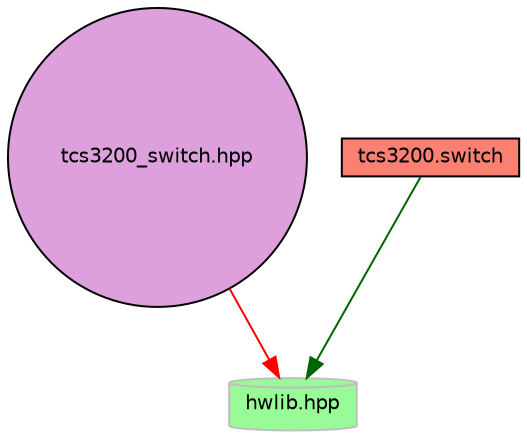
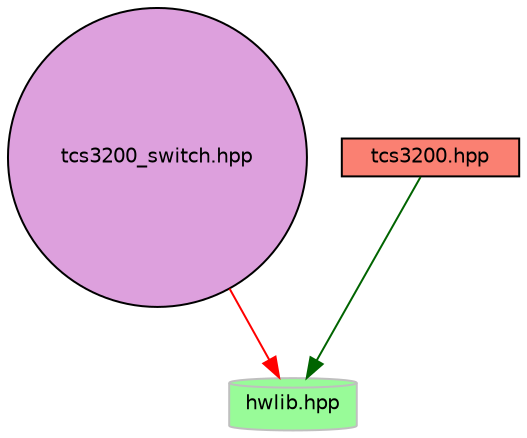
node "tcs3200.switch": label "tcs3200.switch" -> "tcs3200.hpp"
